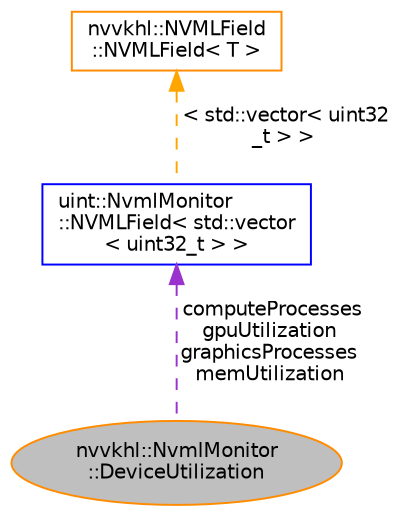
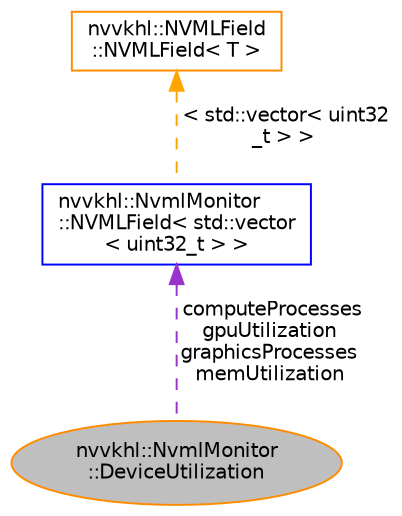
node "uint::NvmlMonitor ::NVMLField< std::vector < uint32_t > >": label "uint::NvmlMonitor ::NVMLField< std::vector < uint32_t > >" -> "nvvkhl::NvmlMonitor ::NVMLField< std::vector < uint32_t > >"
